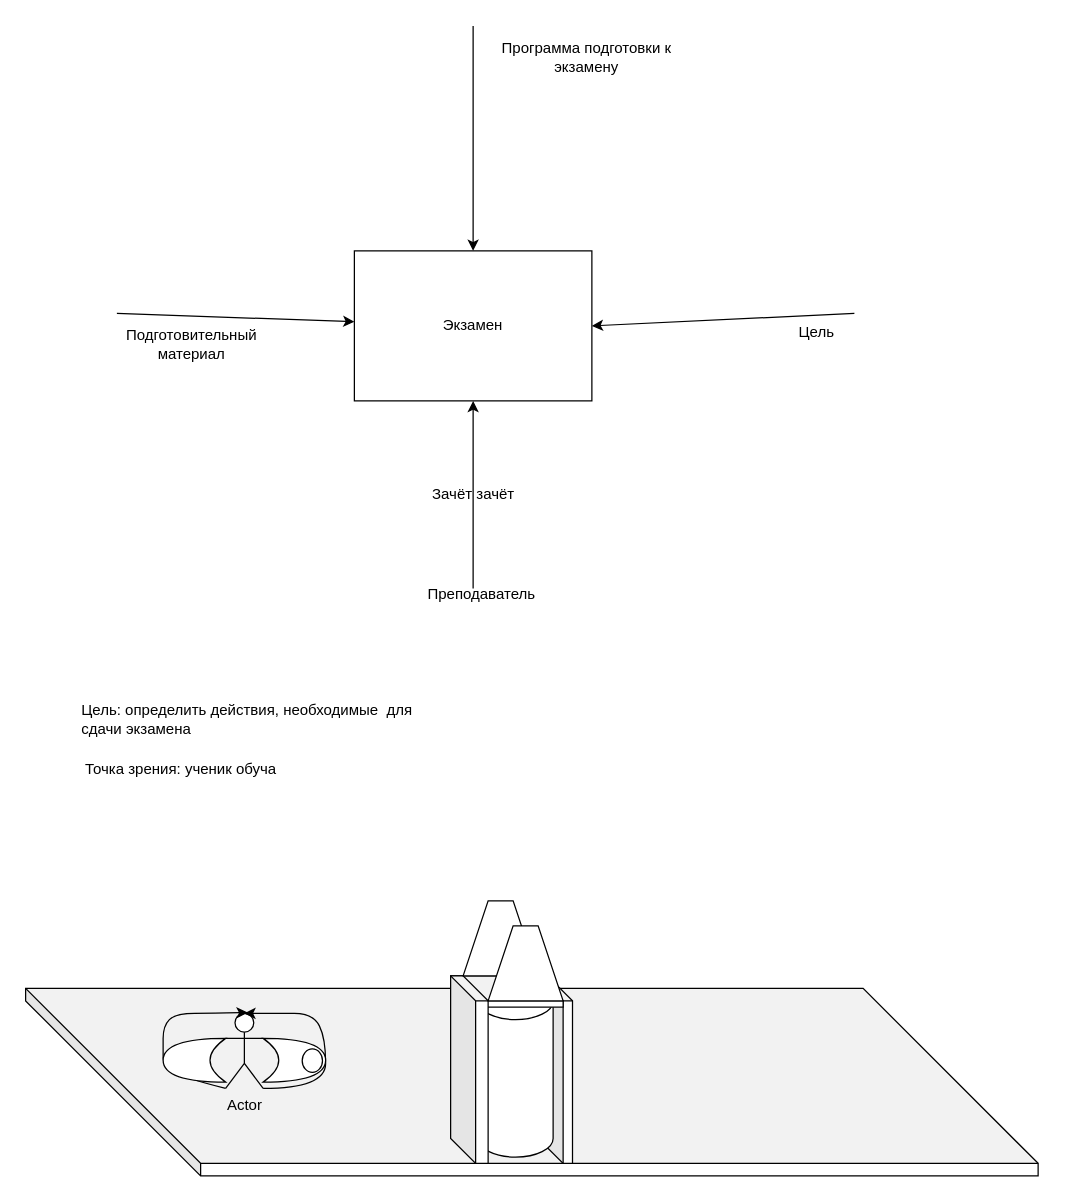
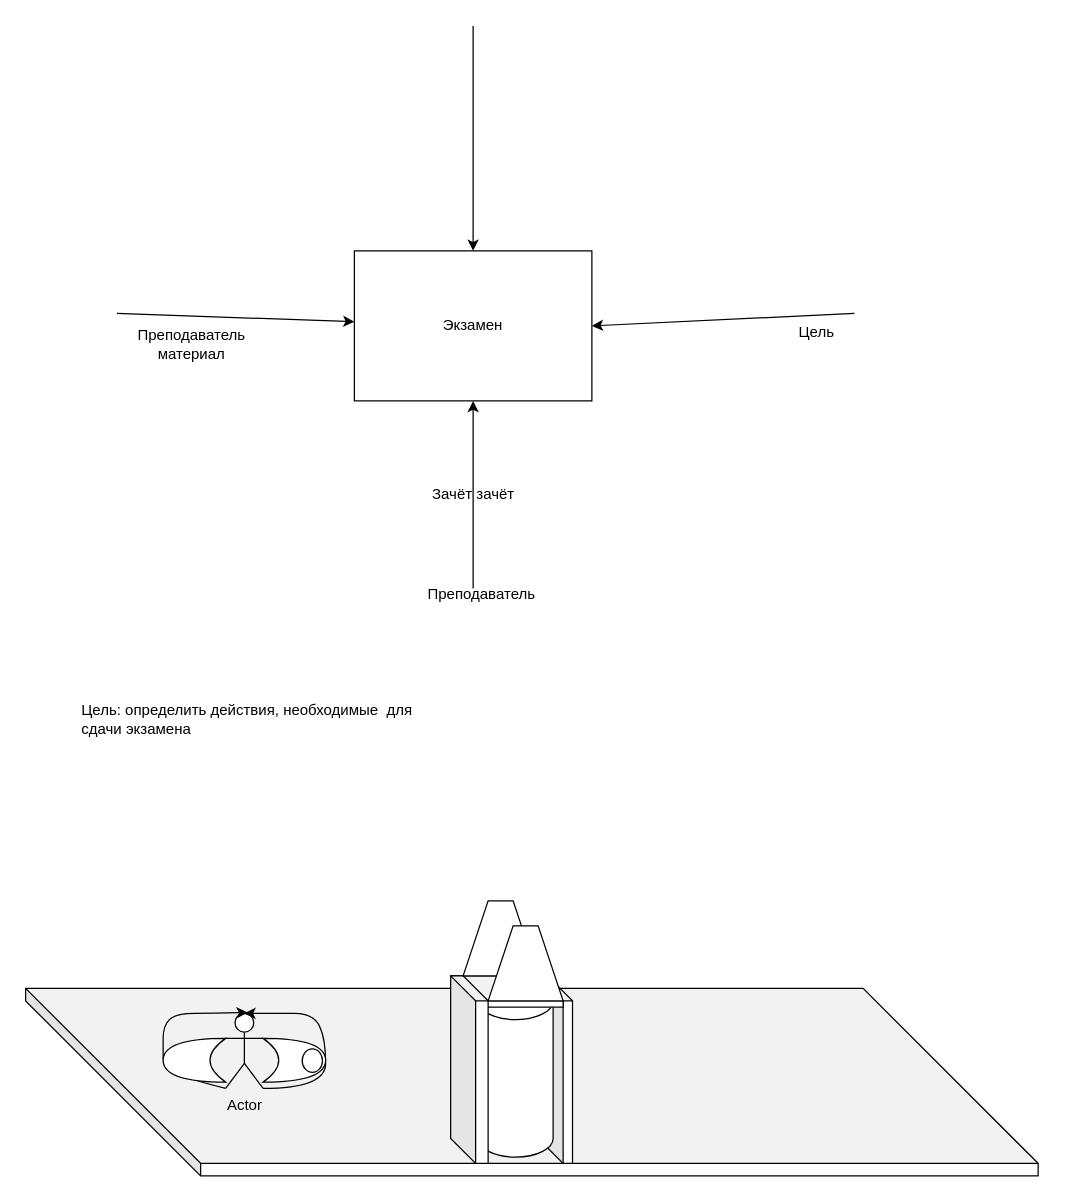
node "Программа подготовки к экзамену": removed
node "Подготовительный материал": label "Подготовительный материал" -> "Преподаватель материал"
node "Точка зрения: ученик обуча": removed
